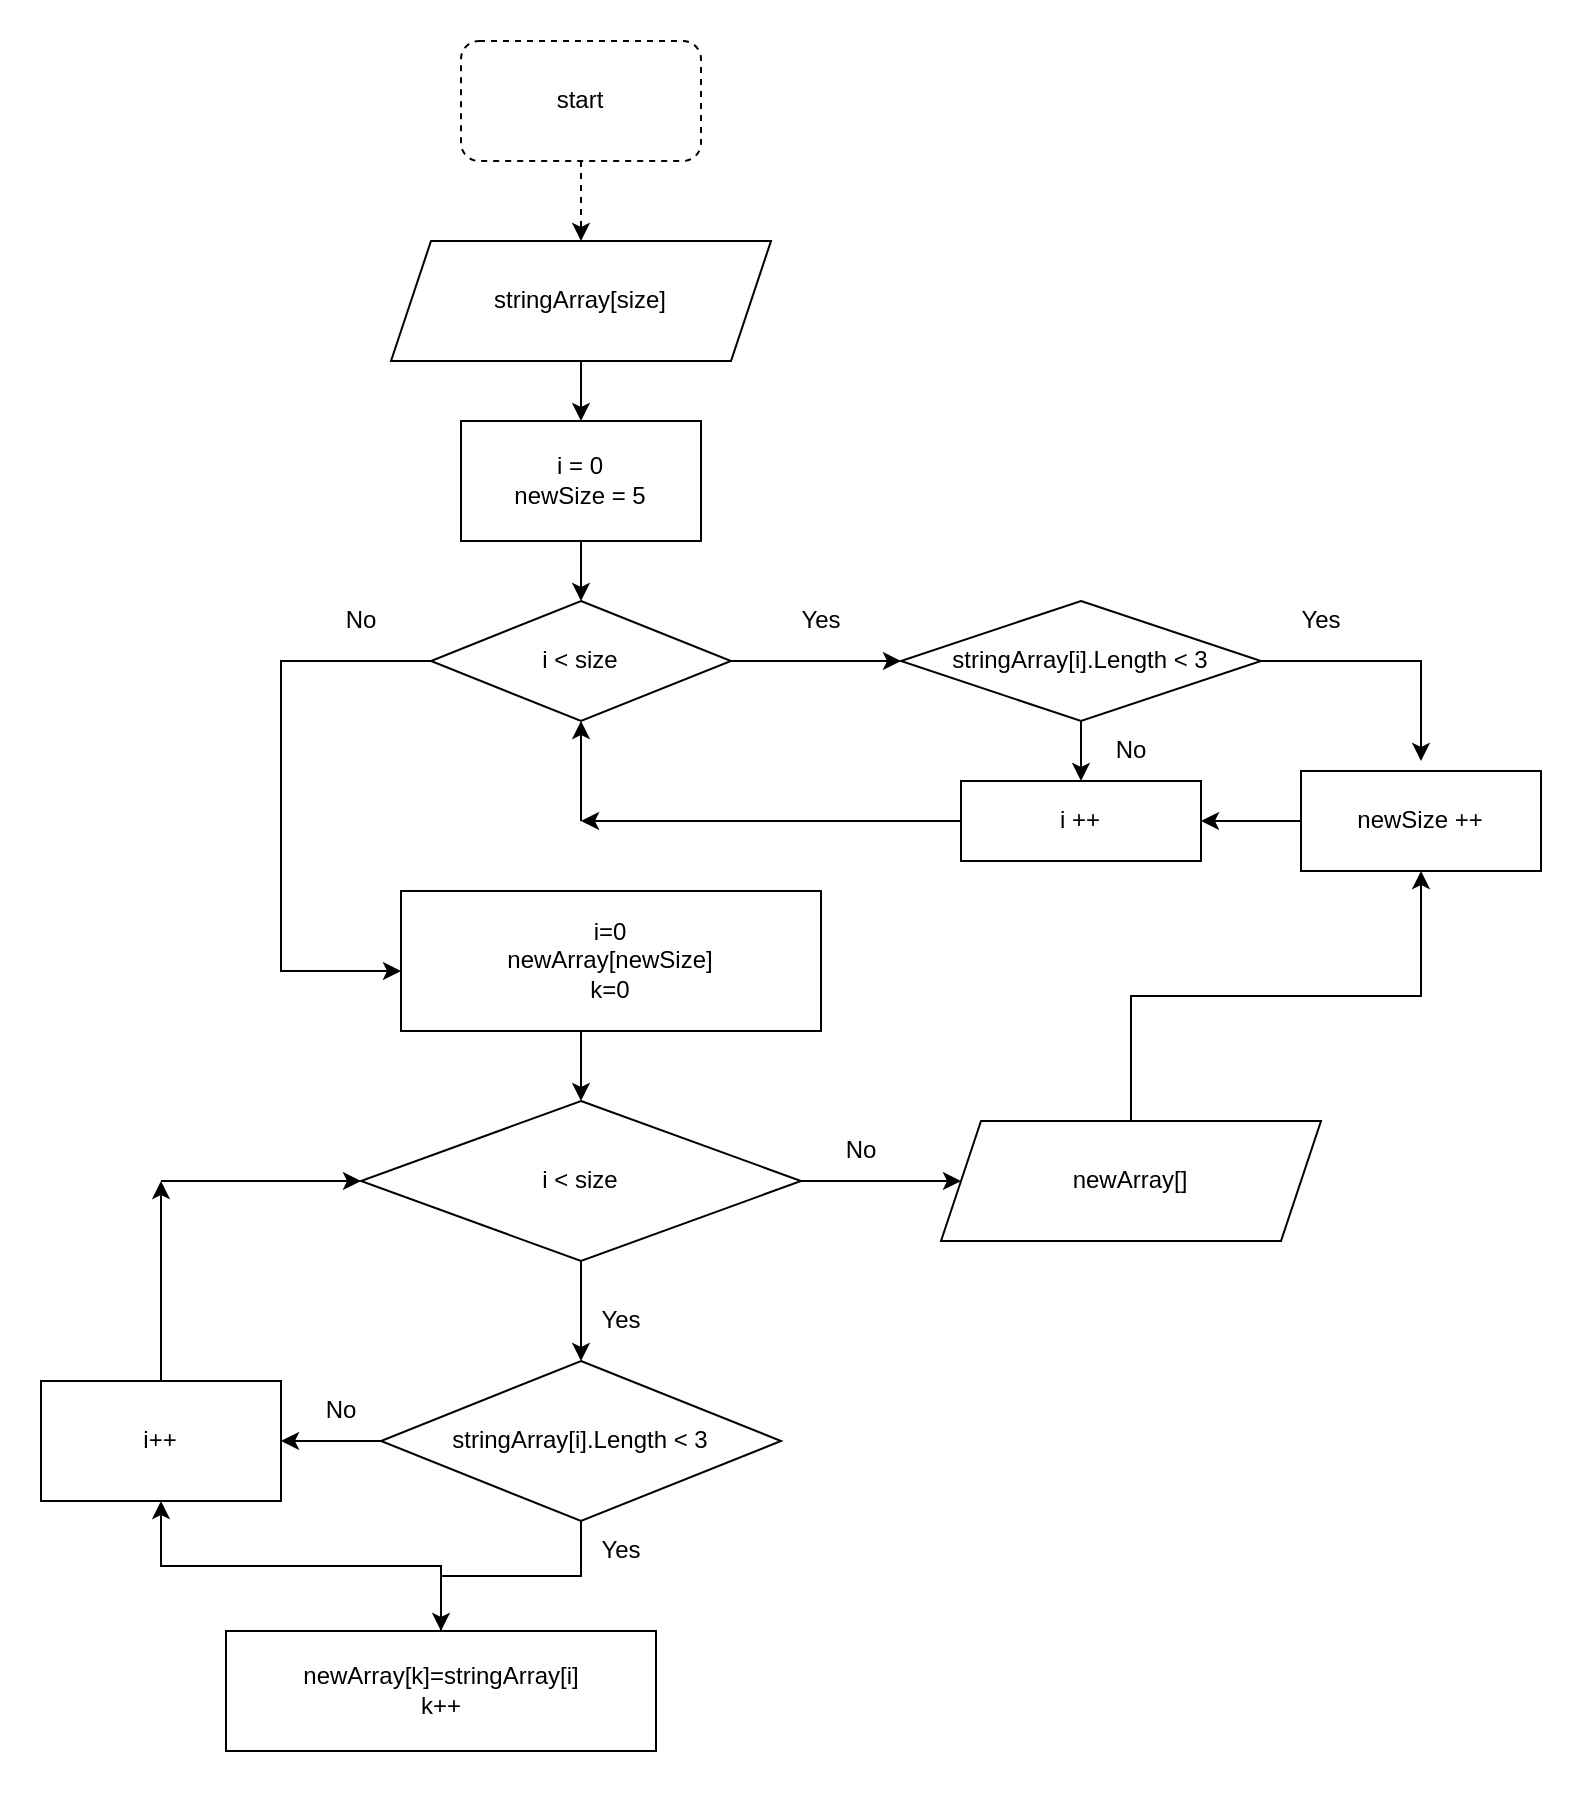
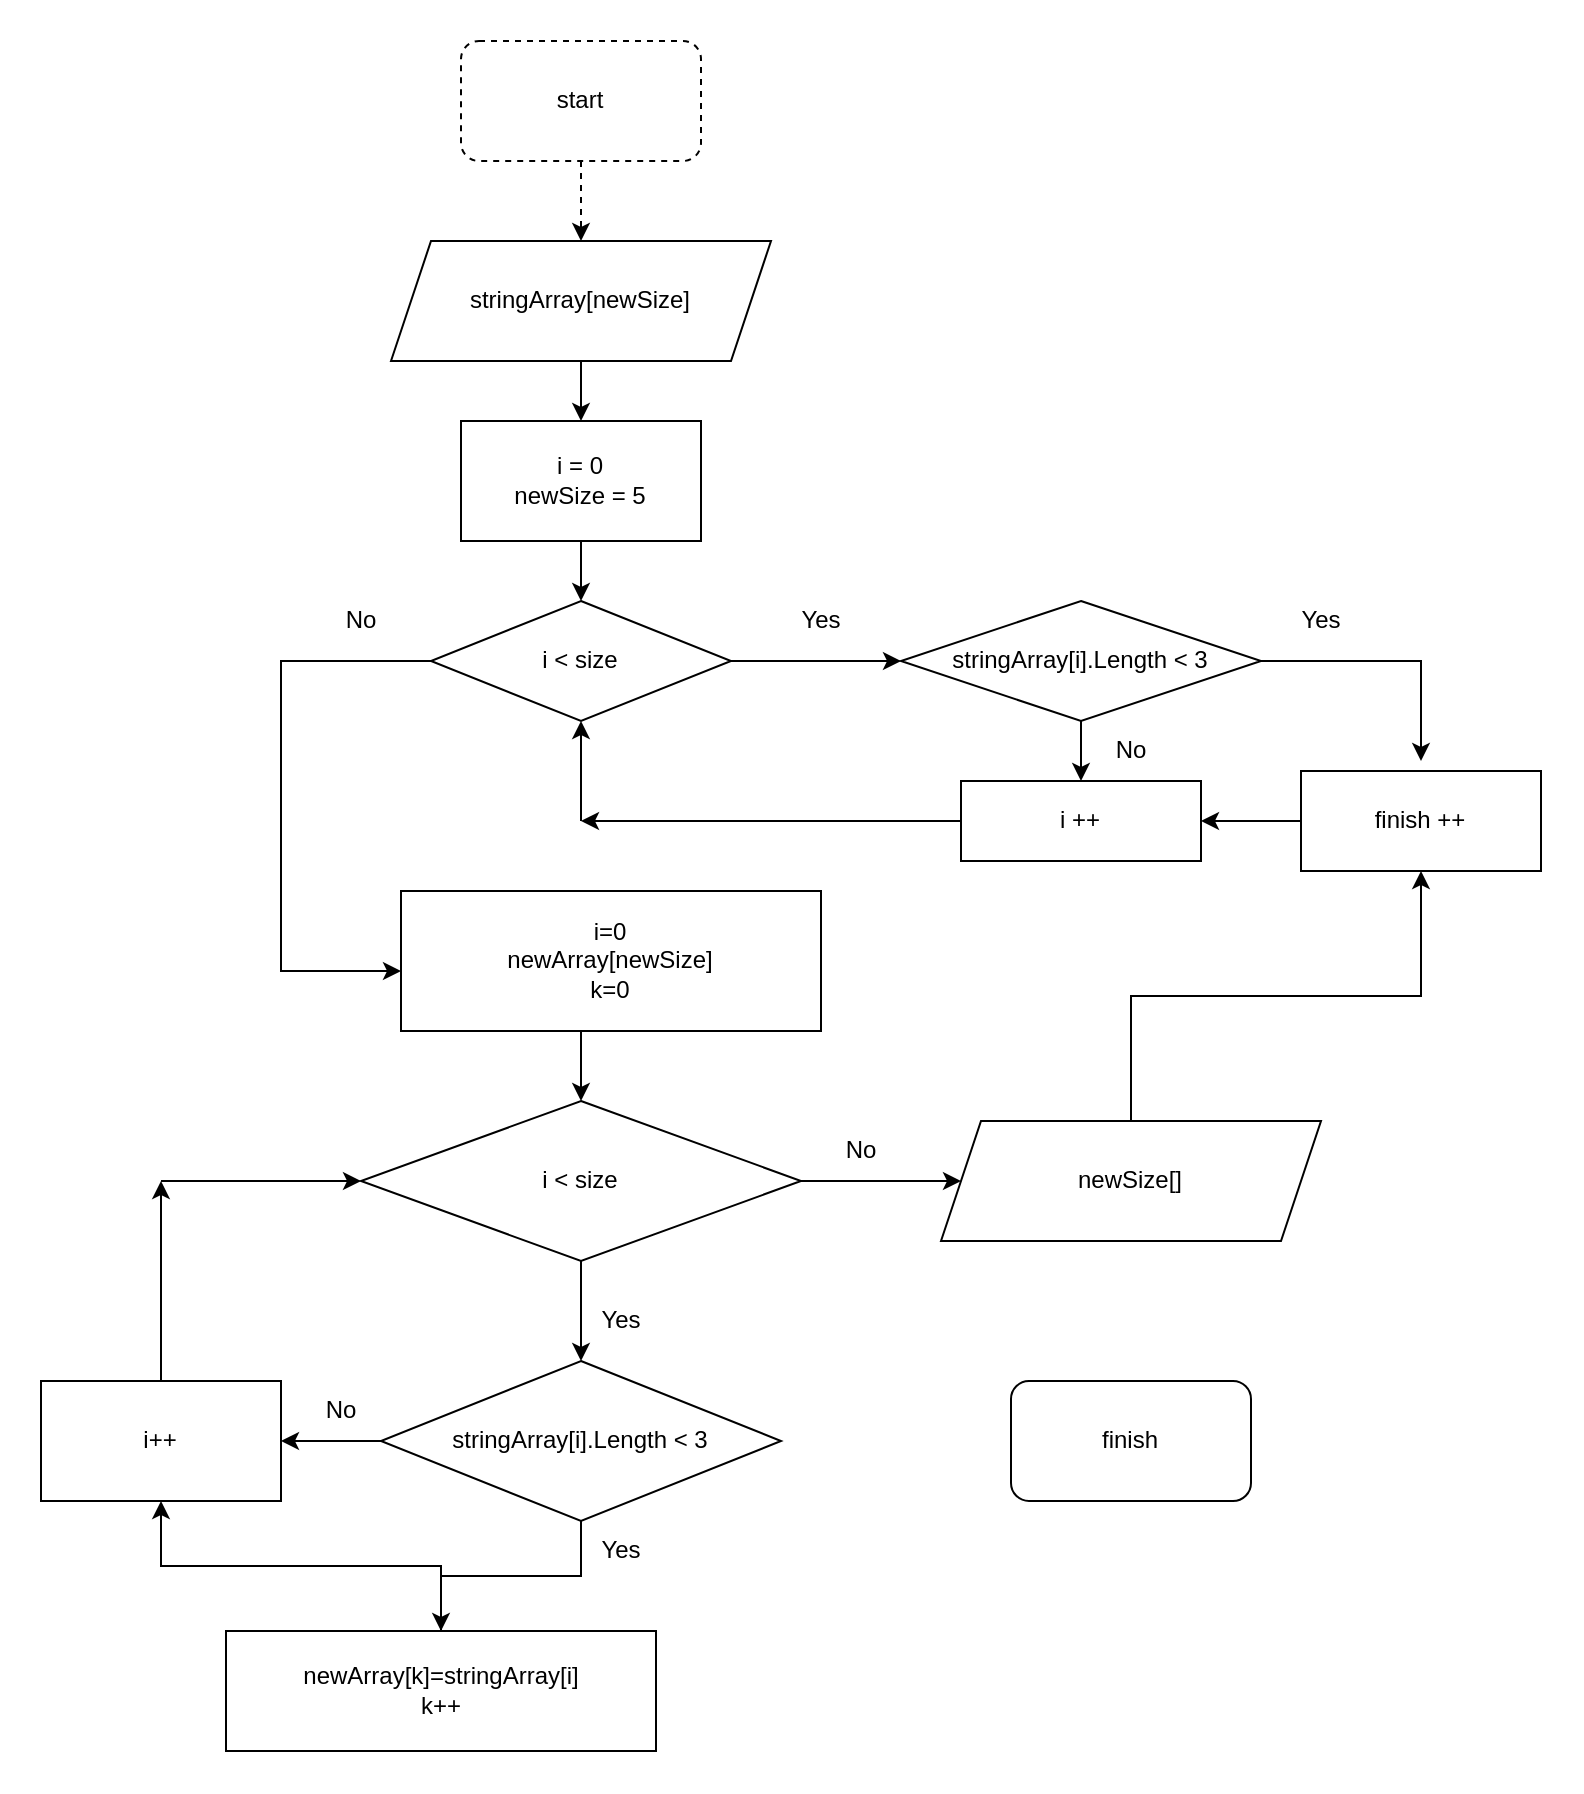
node "stringArray[size]": label "stringArray[size]" -> "stringArray[newSize]"
node "newSize ++": label "newSize ++" -> "finish ++"
node "newArray[]": label "newArray[]" -> "newSize[]"
node "finish": added
